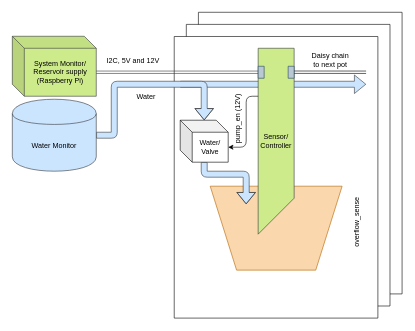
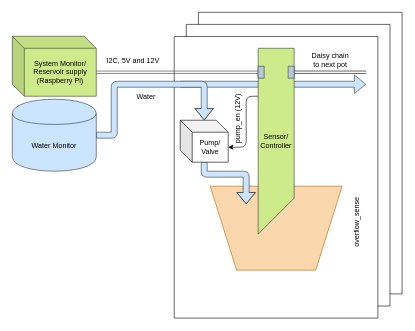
node "Water/ Valve": label "Water/ Valve" -> "Pump/ Valve"
